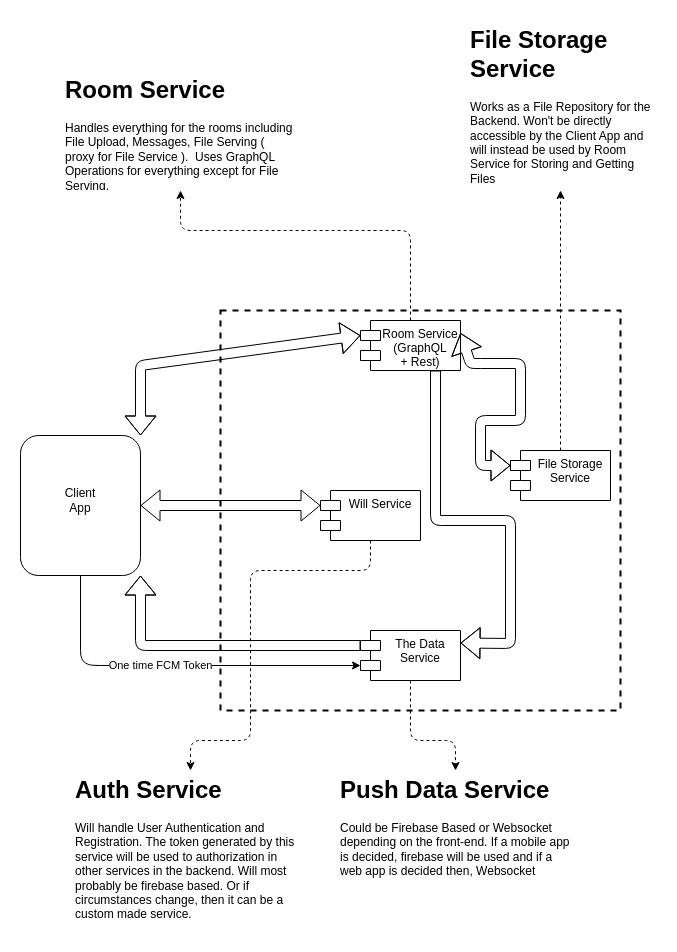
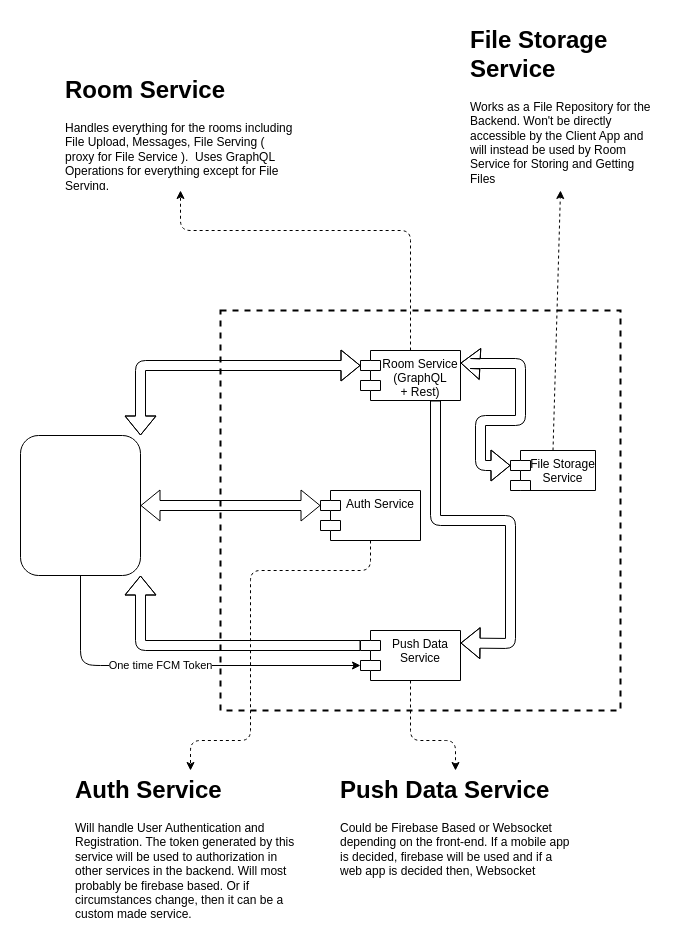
node "Room Service (GraphQL + Rest)": moved (411, 346) -> (411, 376)
node "File Storage Service": size 100x50 -> 85x40
node "Client App": removed
node "Will Service": label "Will Service" -> "Auth Service"
node "The Data Service": label "The Data Service" -> "Push Data Service"
